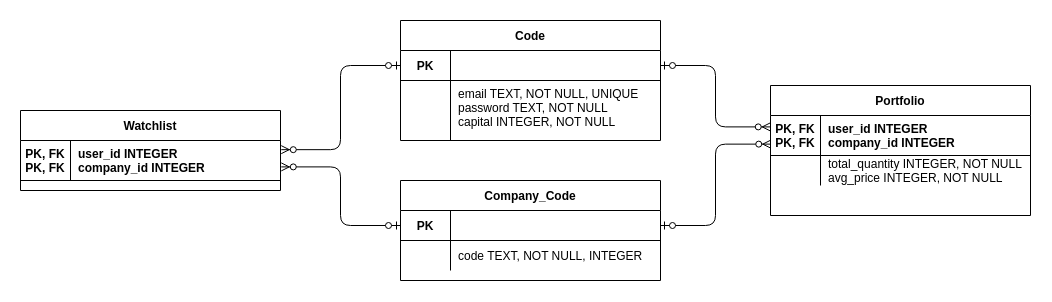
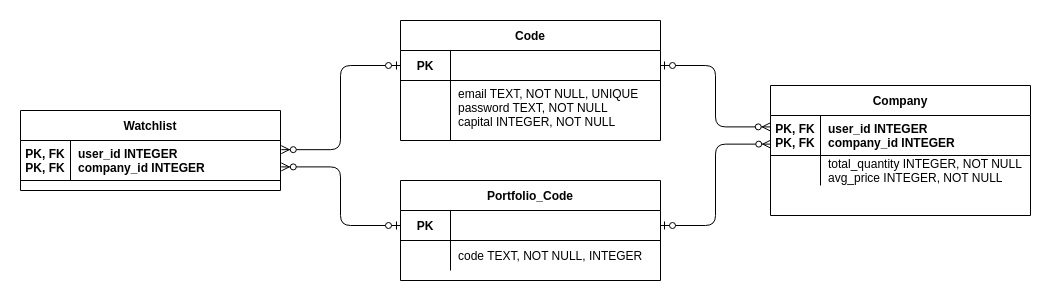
node "Portfolio": label "Portfolio" -> "Company"
node "Company_Code": label "Company_Code" -> "Portfolio_Code"
